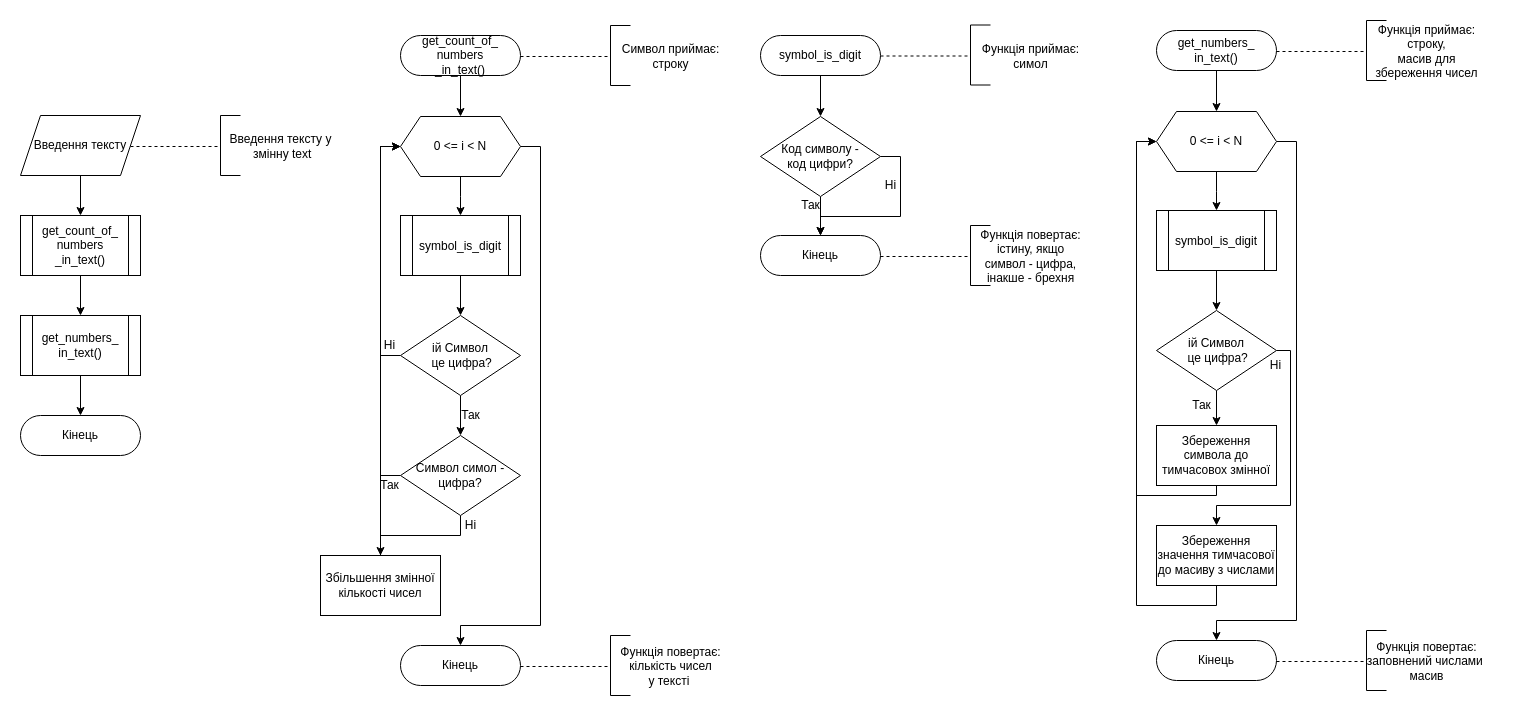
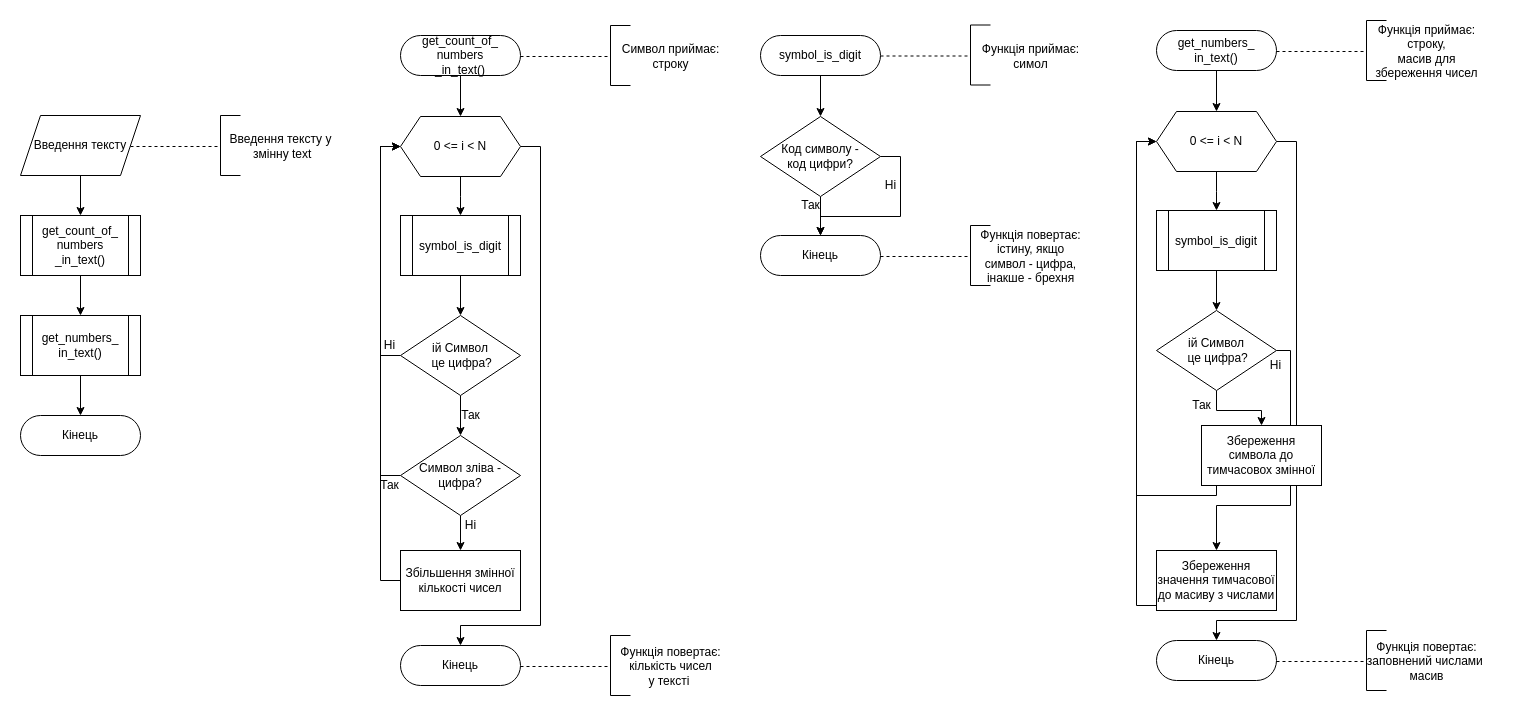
node "Збереження символа до тимчасовох змінної": moved (1217, 456) -> (1262, 456)
node "Символ симол - цифра?": label "Символ симол - цифра?" -> "Символ зліва - цифра?"
node "Збереження значення тимчасової до масиву з числами": moved (1217, 556) -> (1217, 581)
node "Збільшення змінної кількості чисел": moved (381, 586) -> (461, 581)
